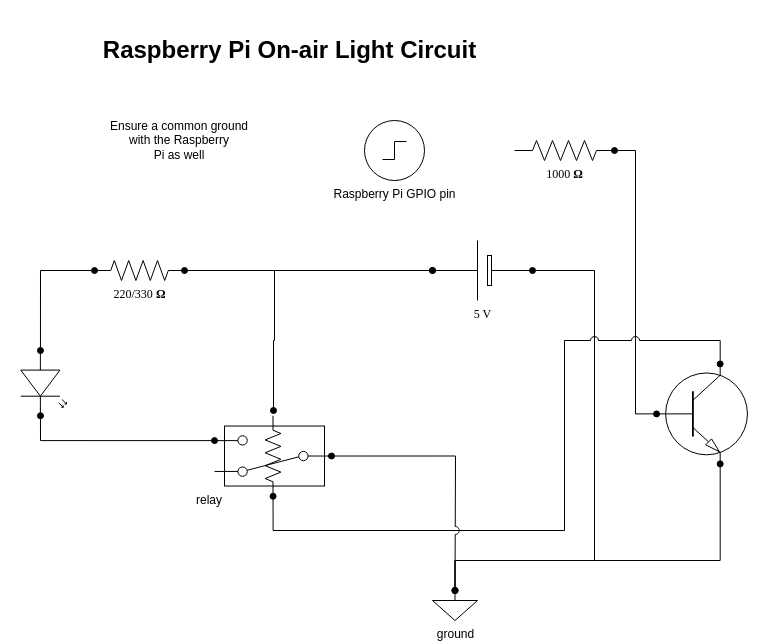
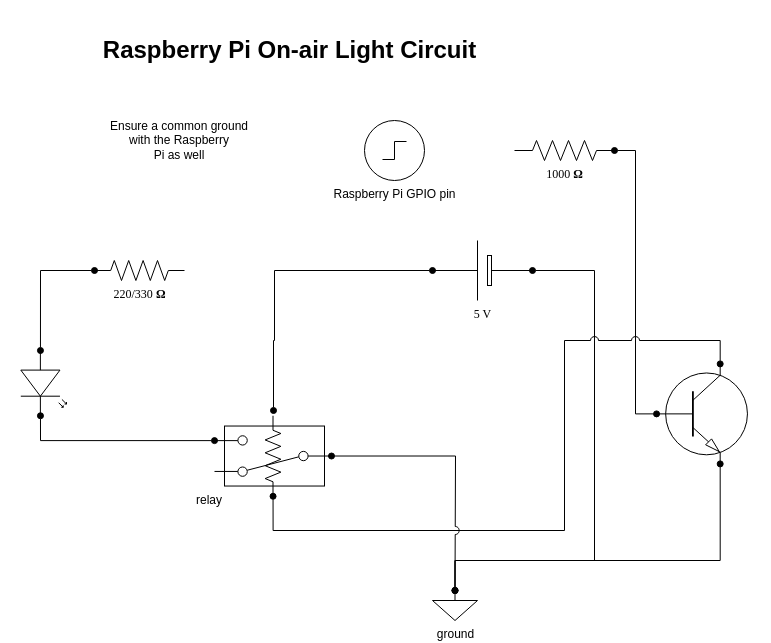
edge "220/330 Ω" -- "5 V": removed
